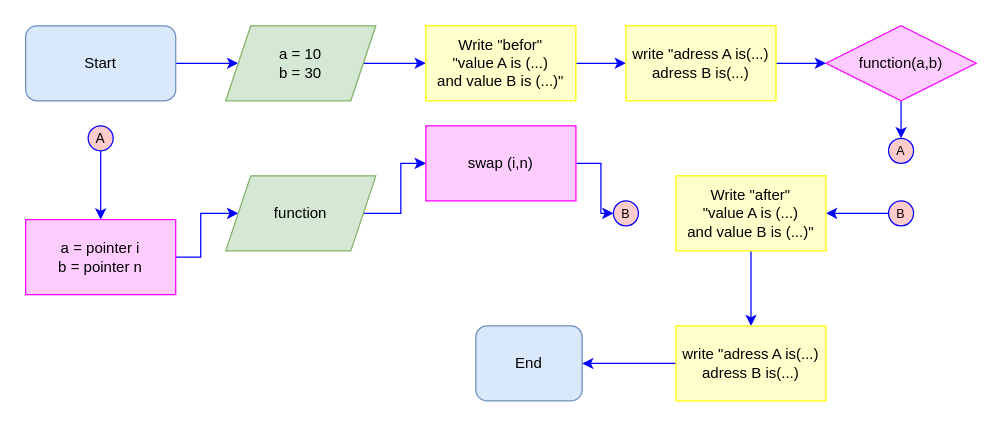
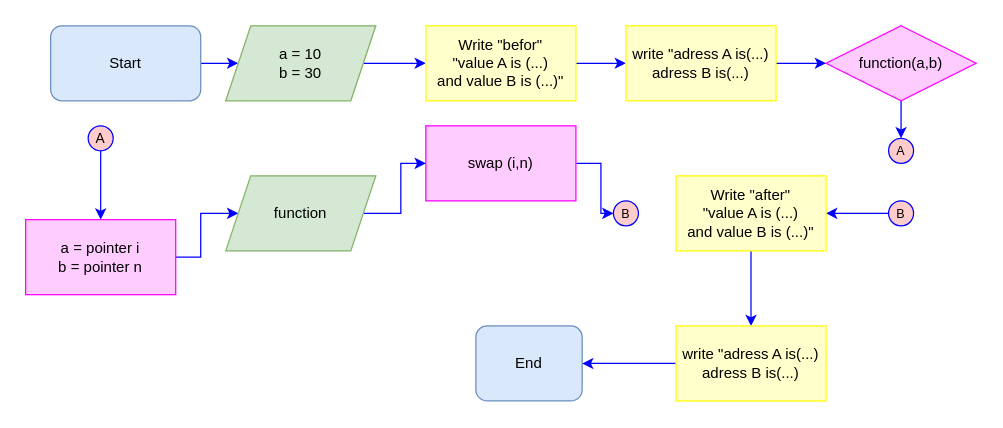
node "Start": moved (101, 63) -> (126, 63)
